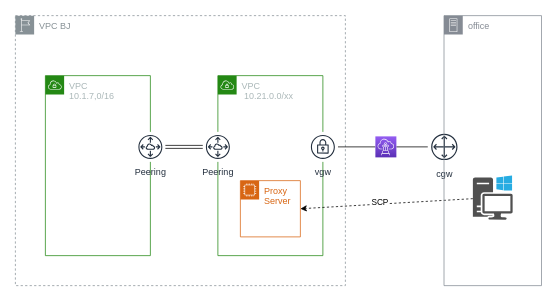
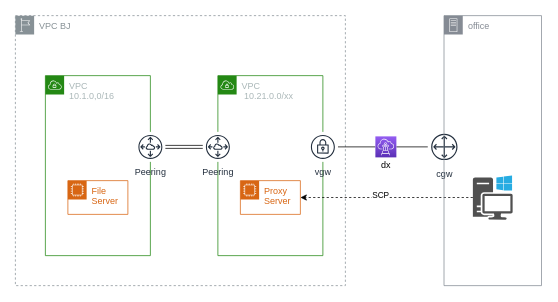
node "VPC 10.1.7,0/16": label "VPC 10.1.7,0/16" -> "VPC 10.1.0,0/16"
node "dx": added
node "File Server": added
node "Proxy Server": size 60x56 -> 60x34
